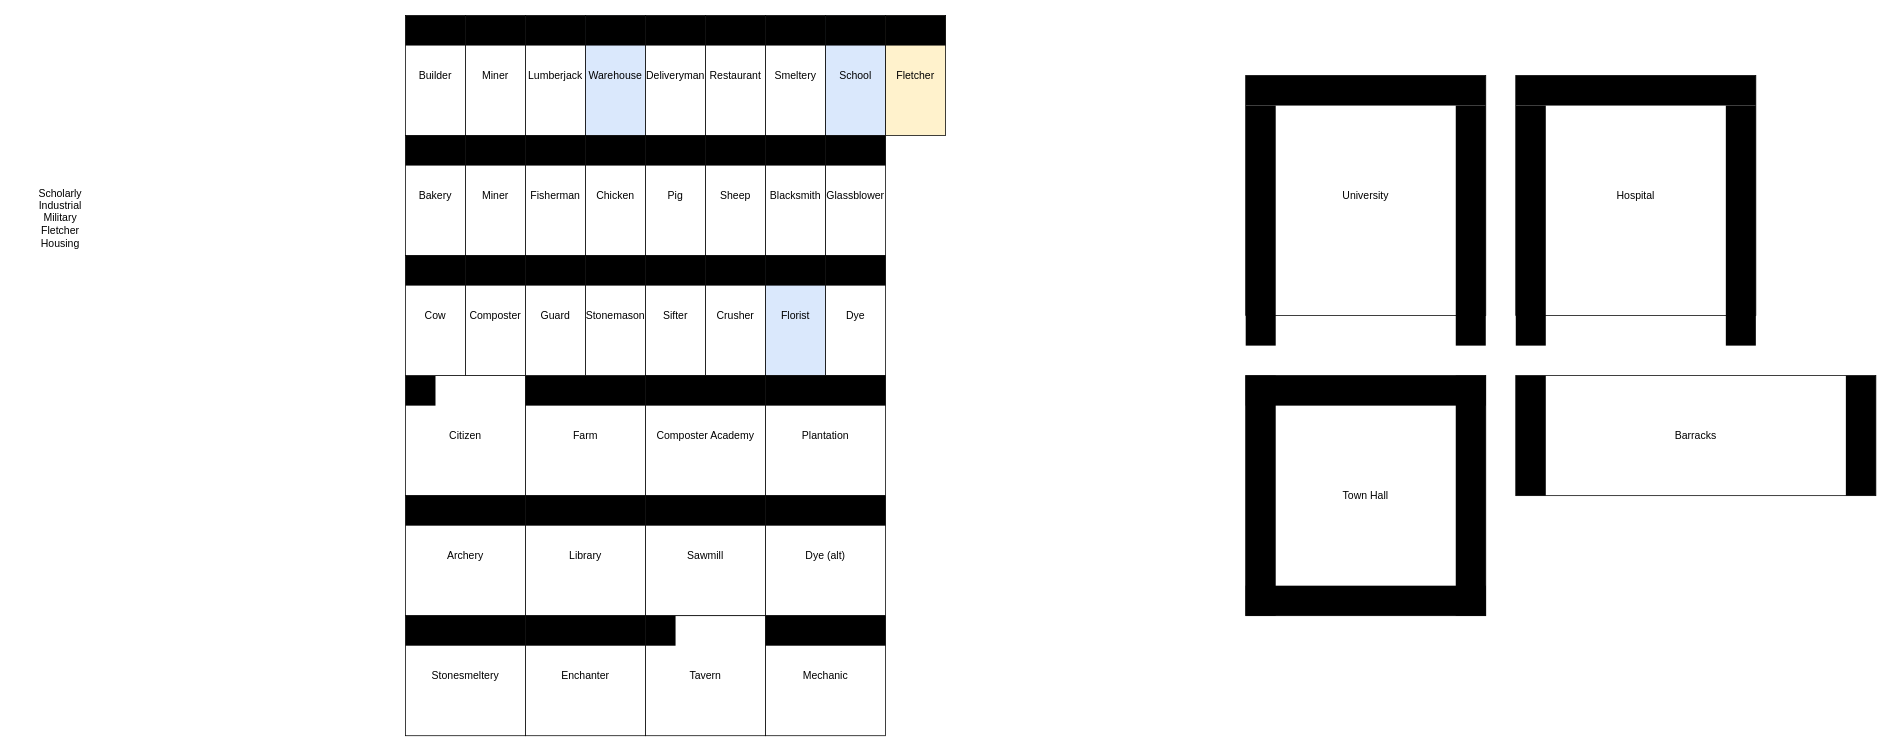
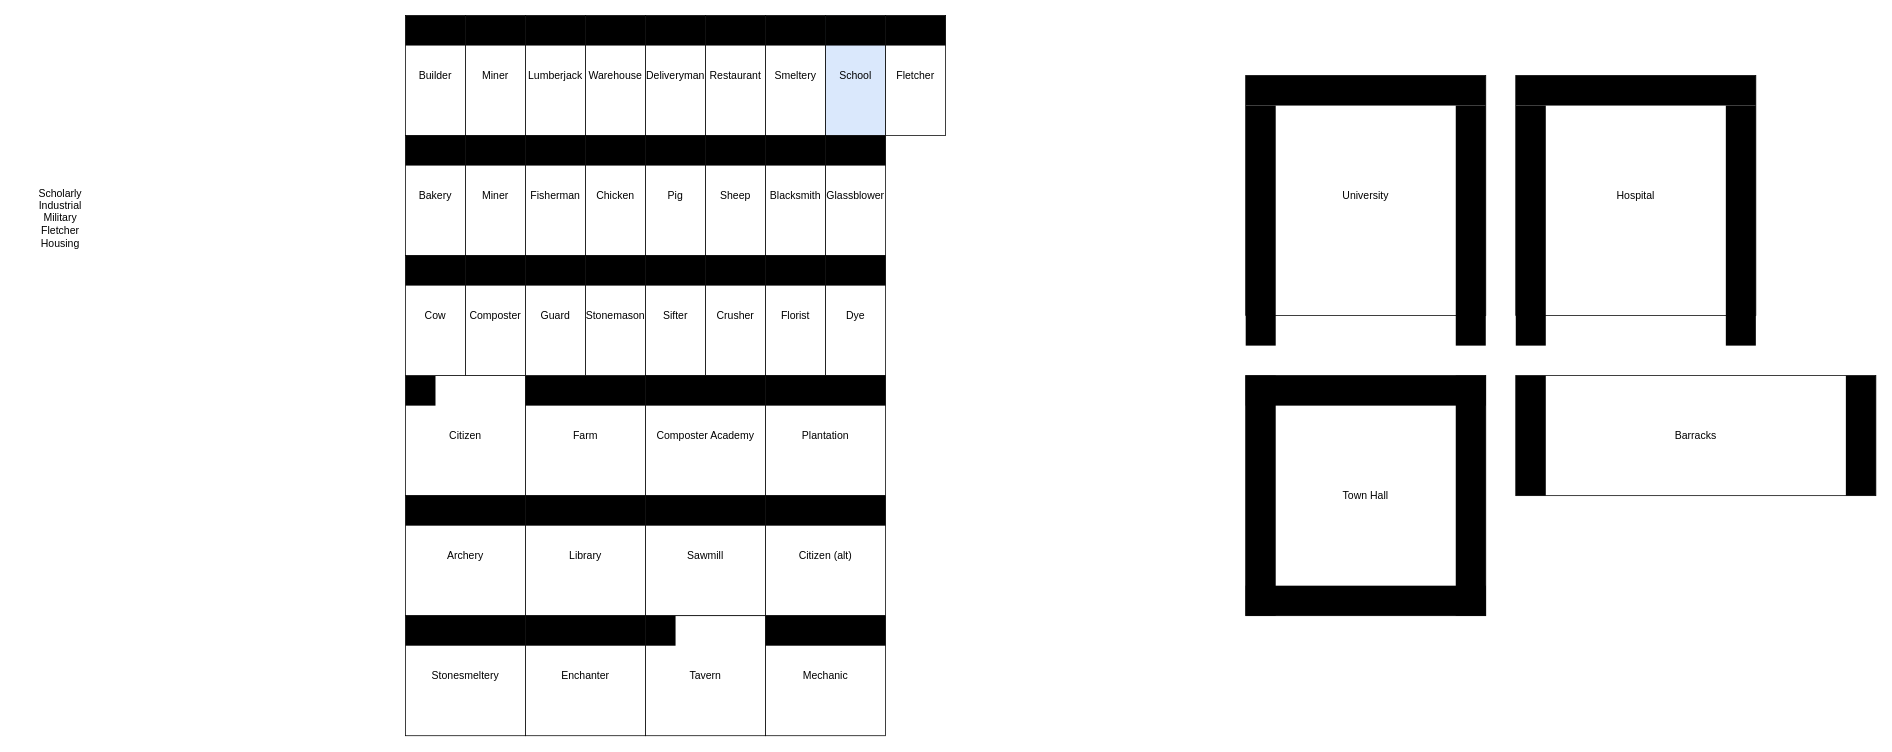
node "Warehouse": fillcolor #dae8fc -> #ffffff
node "Fletcher": fillcolor #fff2cc -> #ffffff
node "Florist": fillcolor #dae8fc -> #ffffff
node "Dye (alt)": label "Dye (alt)" -> "Citizen (alt)"
